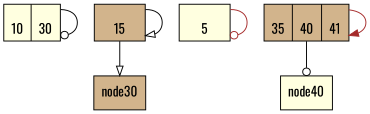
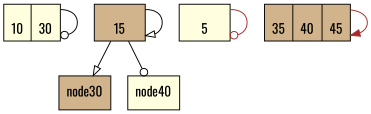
node "35": text "41" -> "45"
edge "35" -> "node40": now "15" -> "node40"
